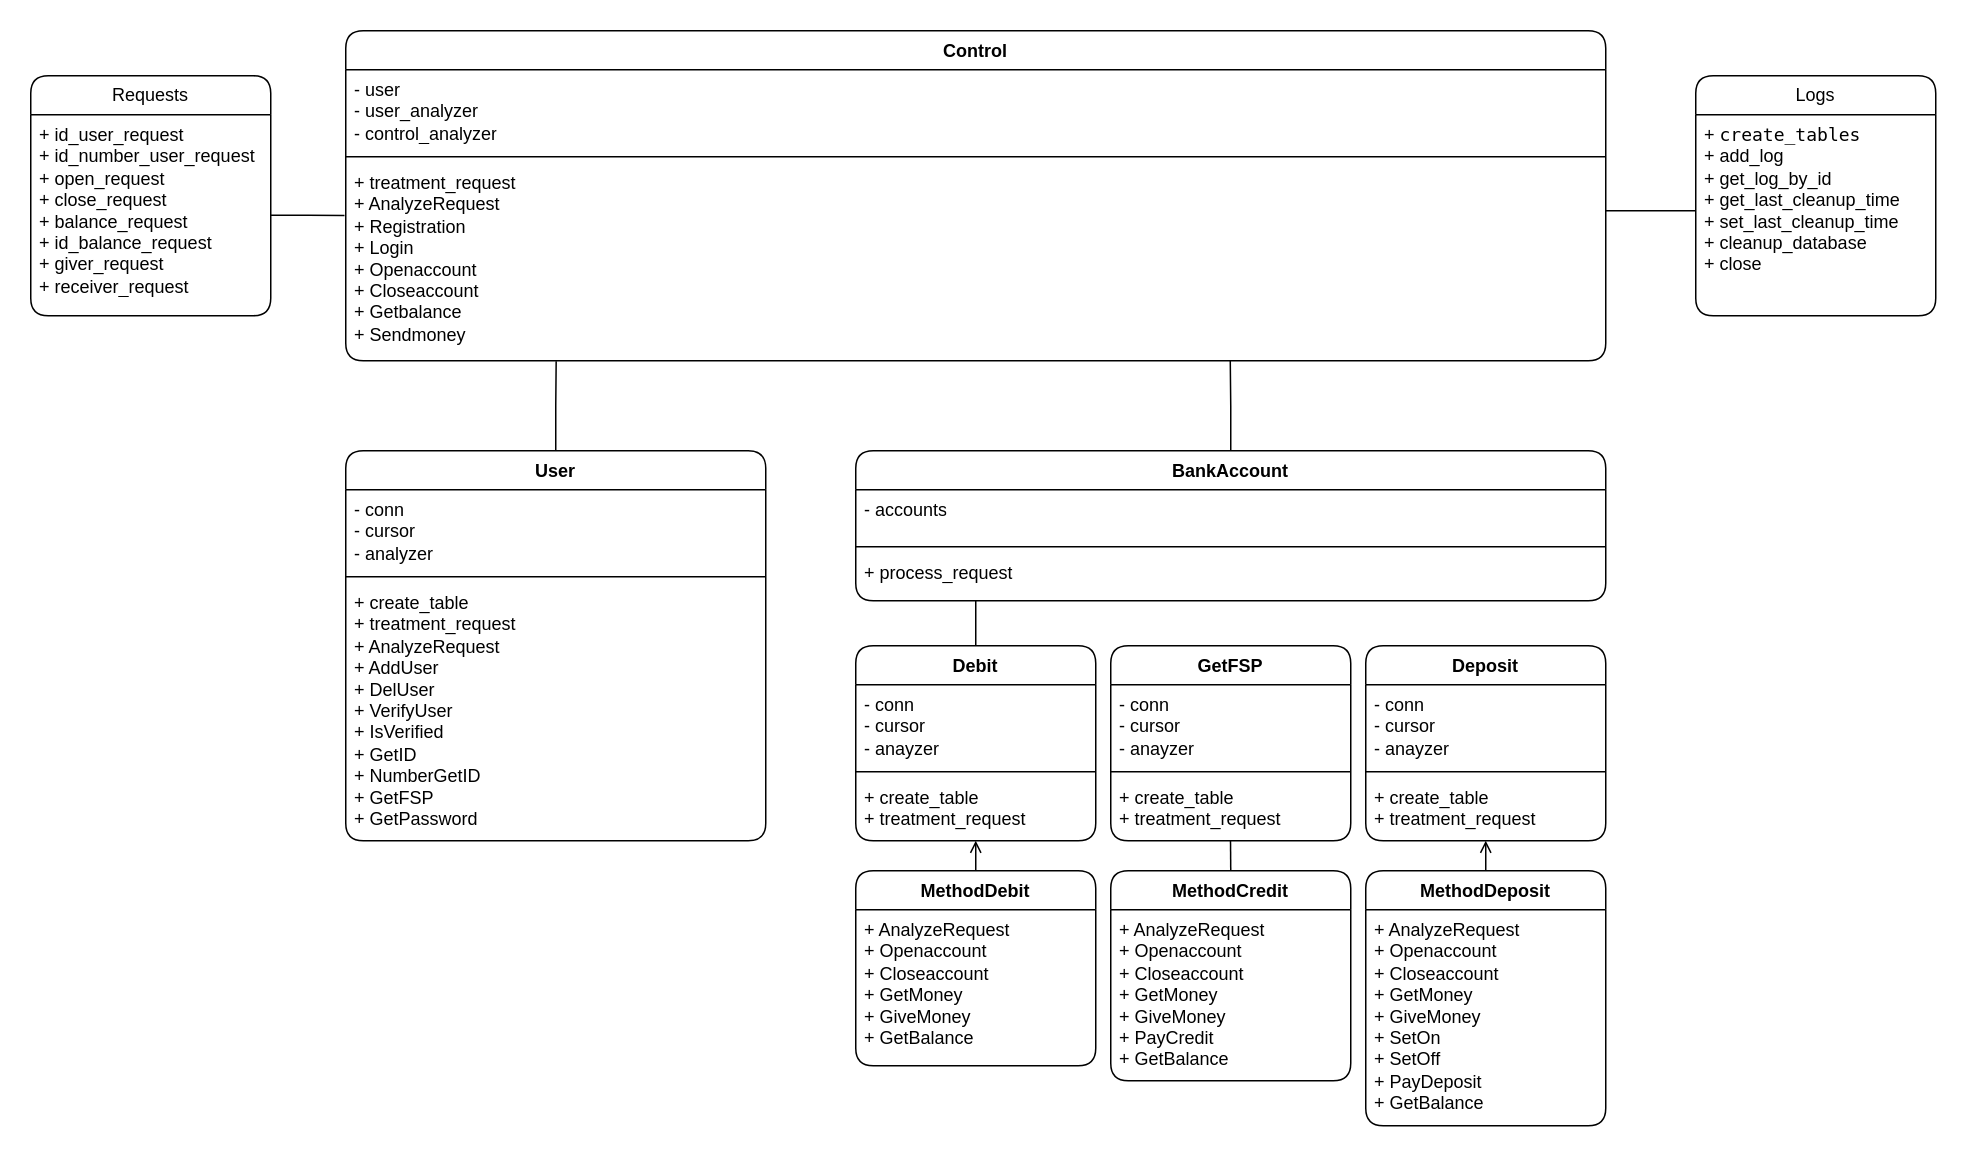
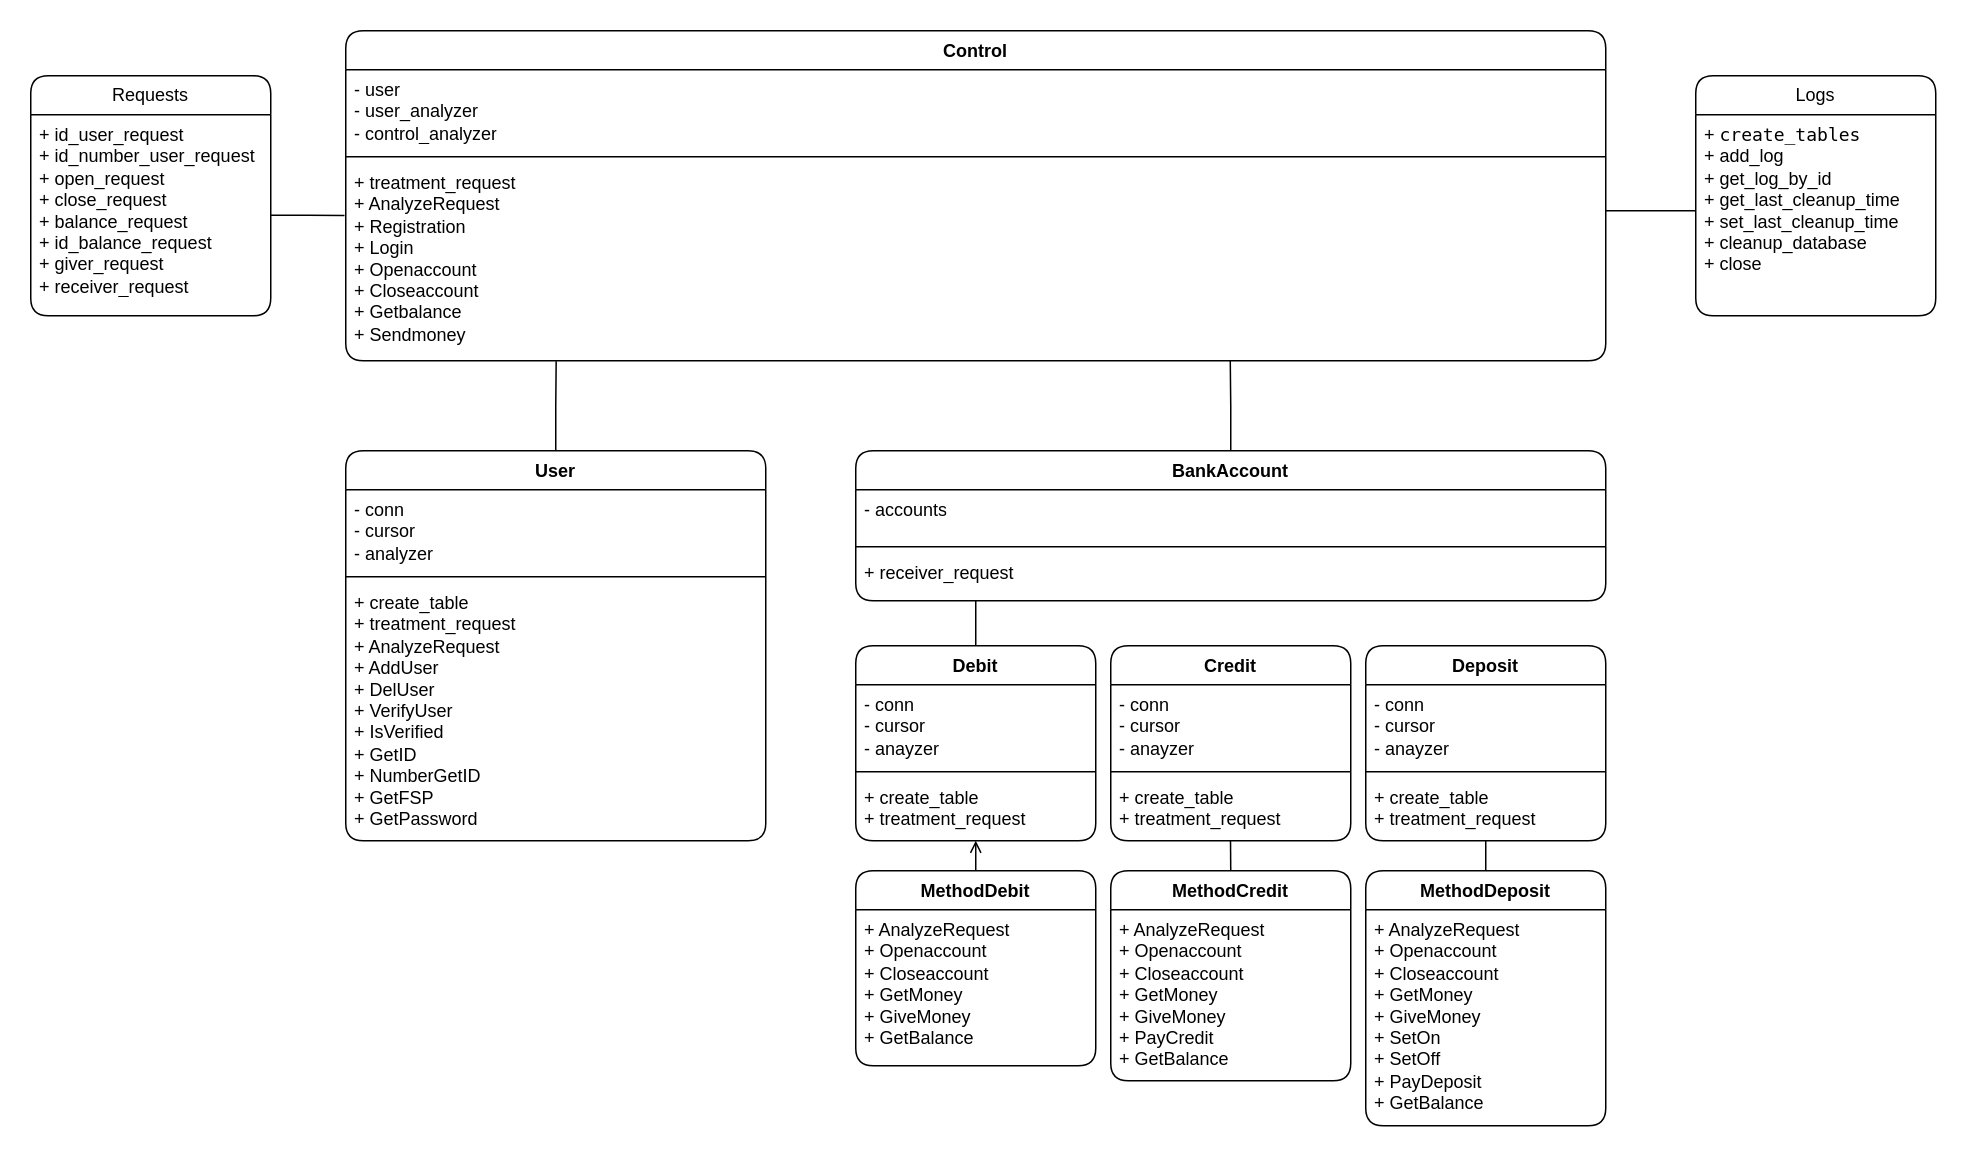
node "+ process_request": label "+ process_request" -> "+ receiver_request"
node "GetFSP": label "GetFSP" -> "Credit"
edge "MethodDeposit" -> "Deposit": arrowhead open -> none
